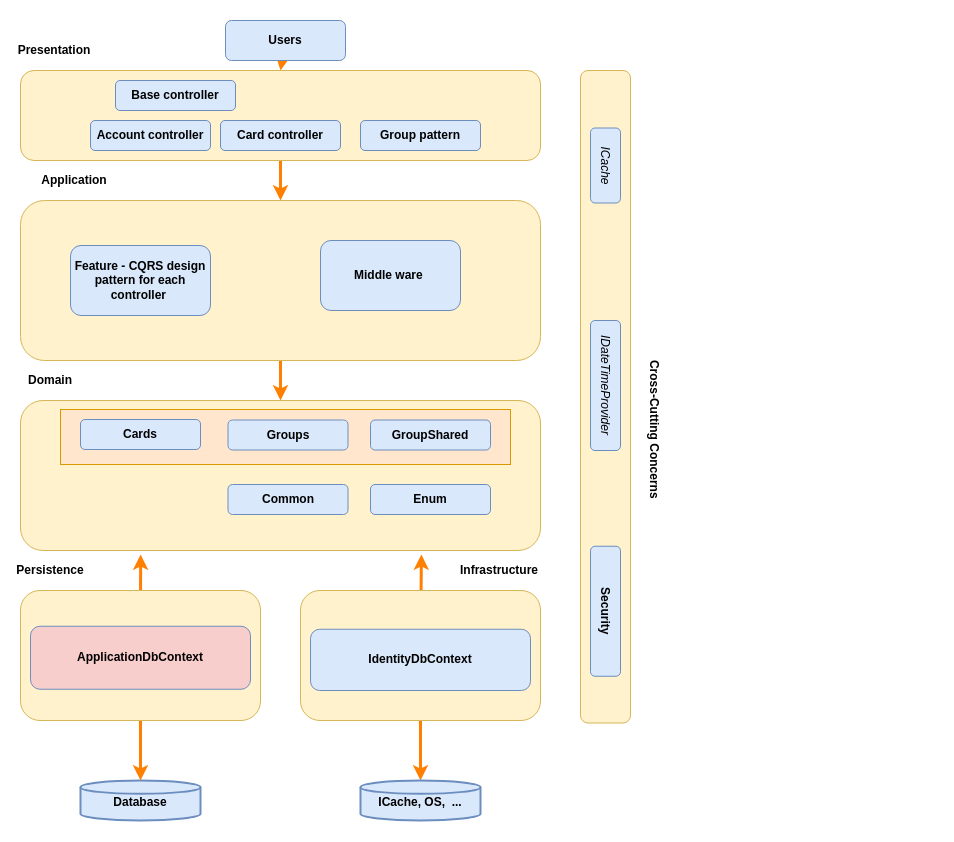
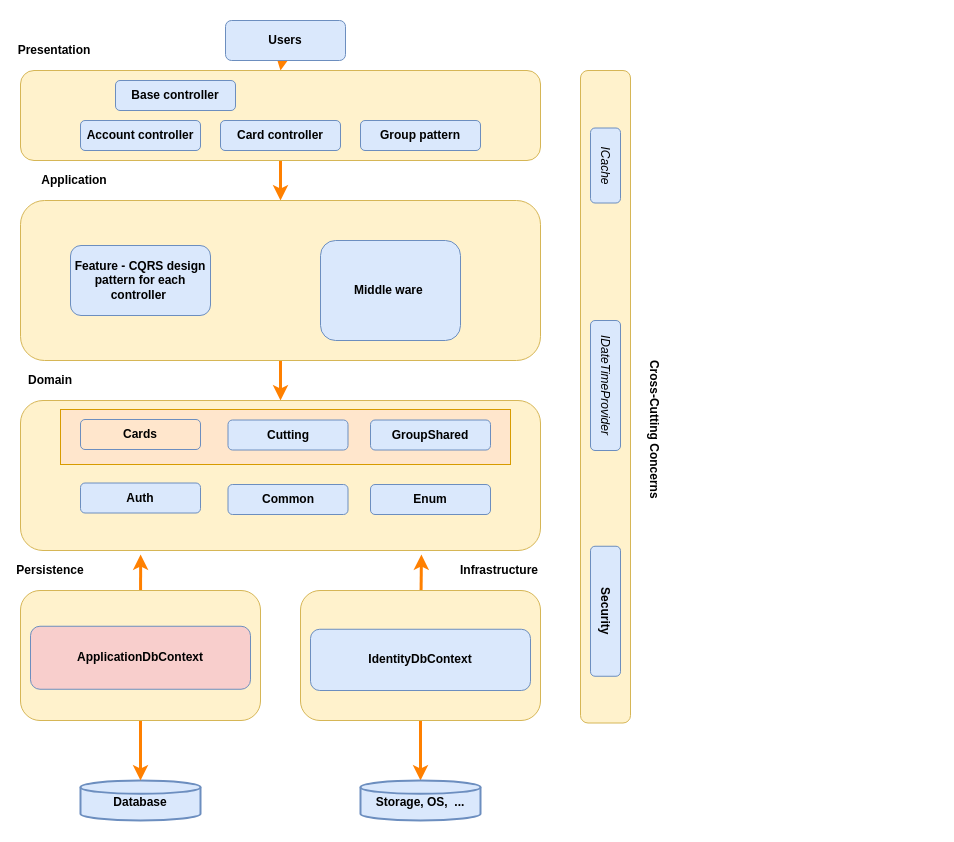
node "Account controller": moved (151, 136) -> (141, 136)
node "Middle ware": size 140x70 -> 140x100
node "Cards": fillcolor #dae8fc -> #ffe6cc
node "Groups": label "Groups" -> "Cutting"
node "Auth": added
node "ICache, OS, ...": label "ICache, OS, ..." -> "Storage, OS, ..."
